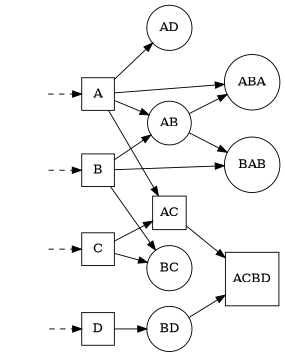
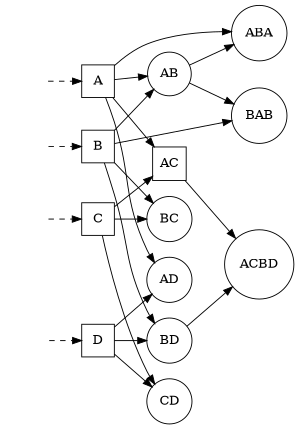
edge "B" -> "BD": added
node "ACBD": shape square -> circle
edge "D" -> "AD": added
node "CD": added
